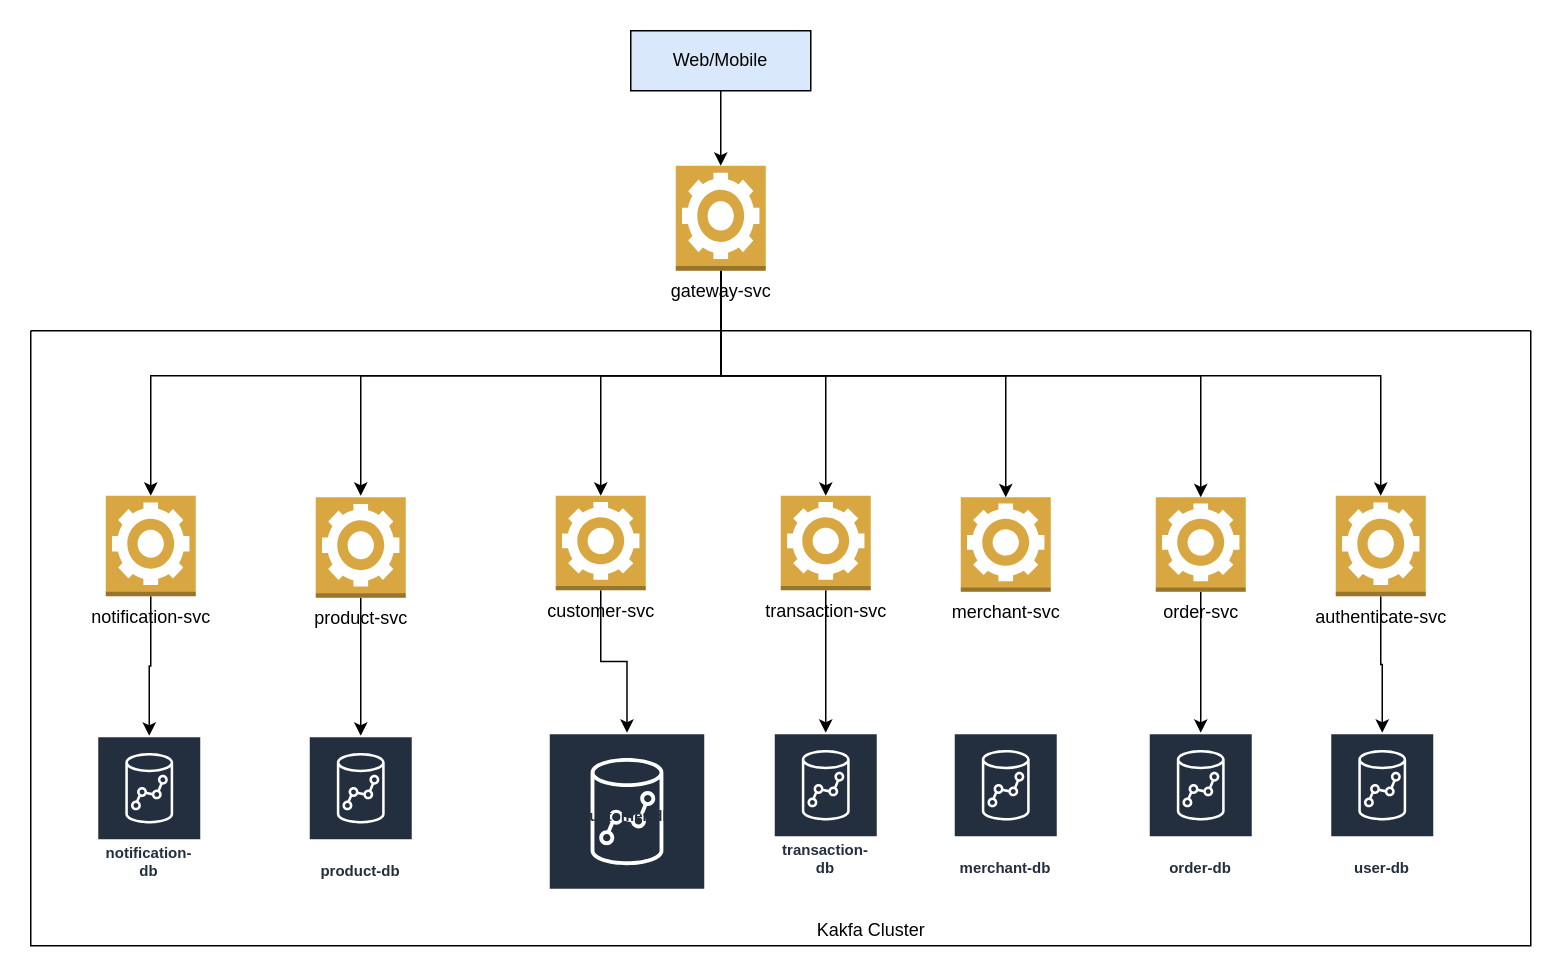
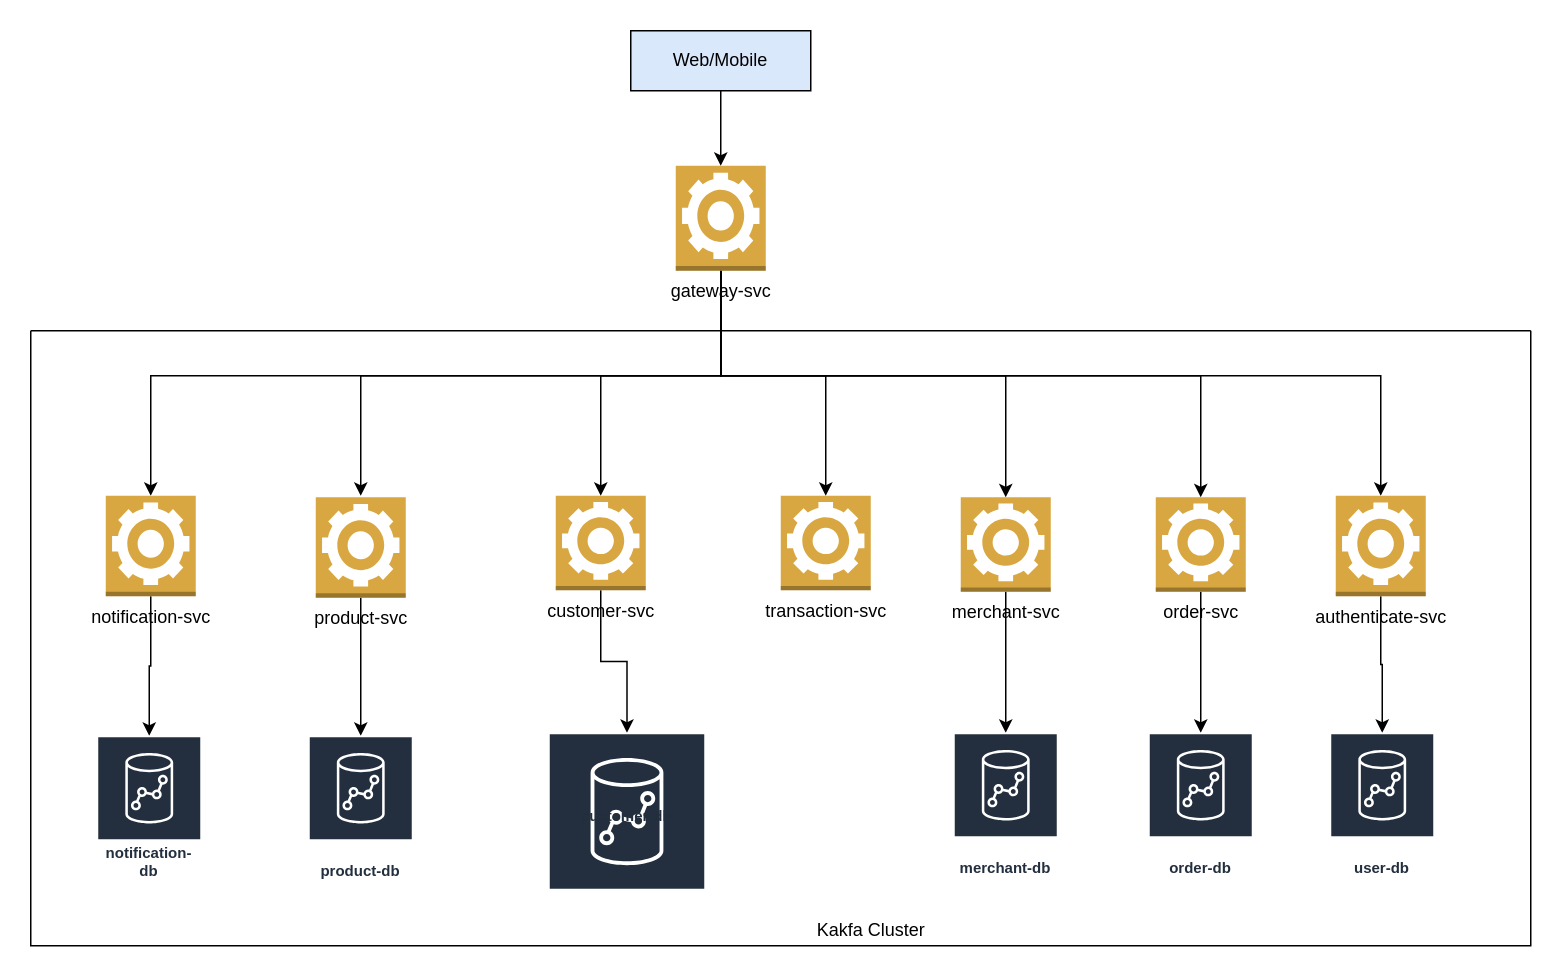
edge "transaction-svc" -> "transaction-db": removed
edge "merchant-svc" -> "merchant-db": added
node "transaction-db": removed
